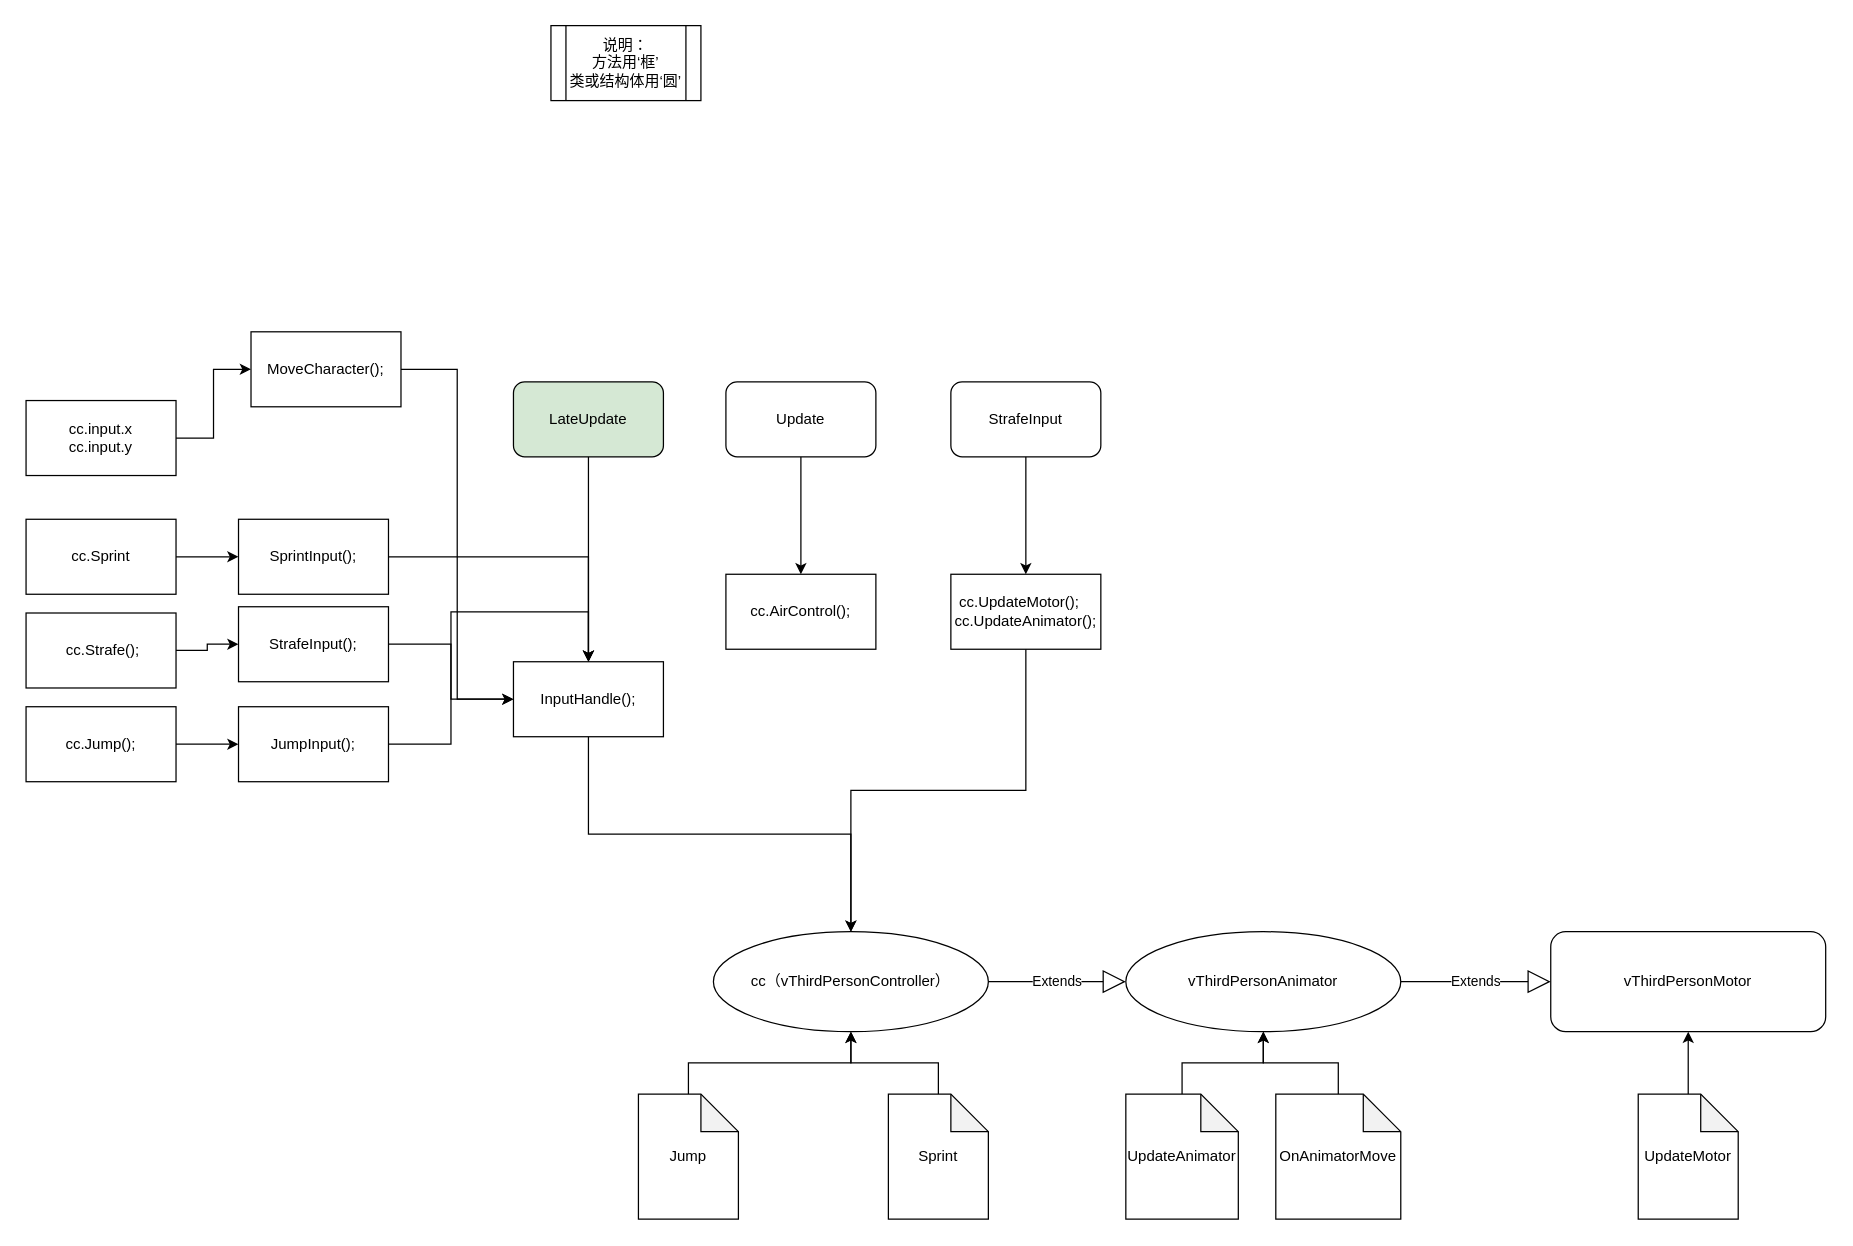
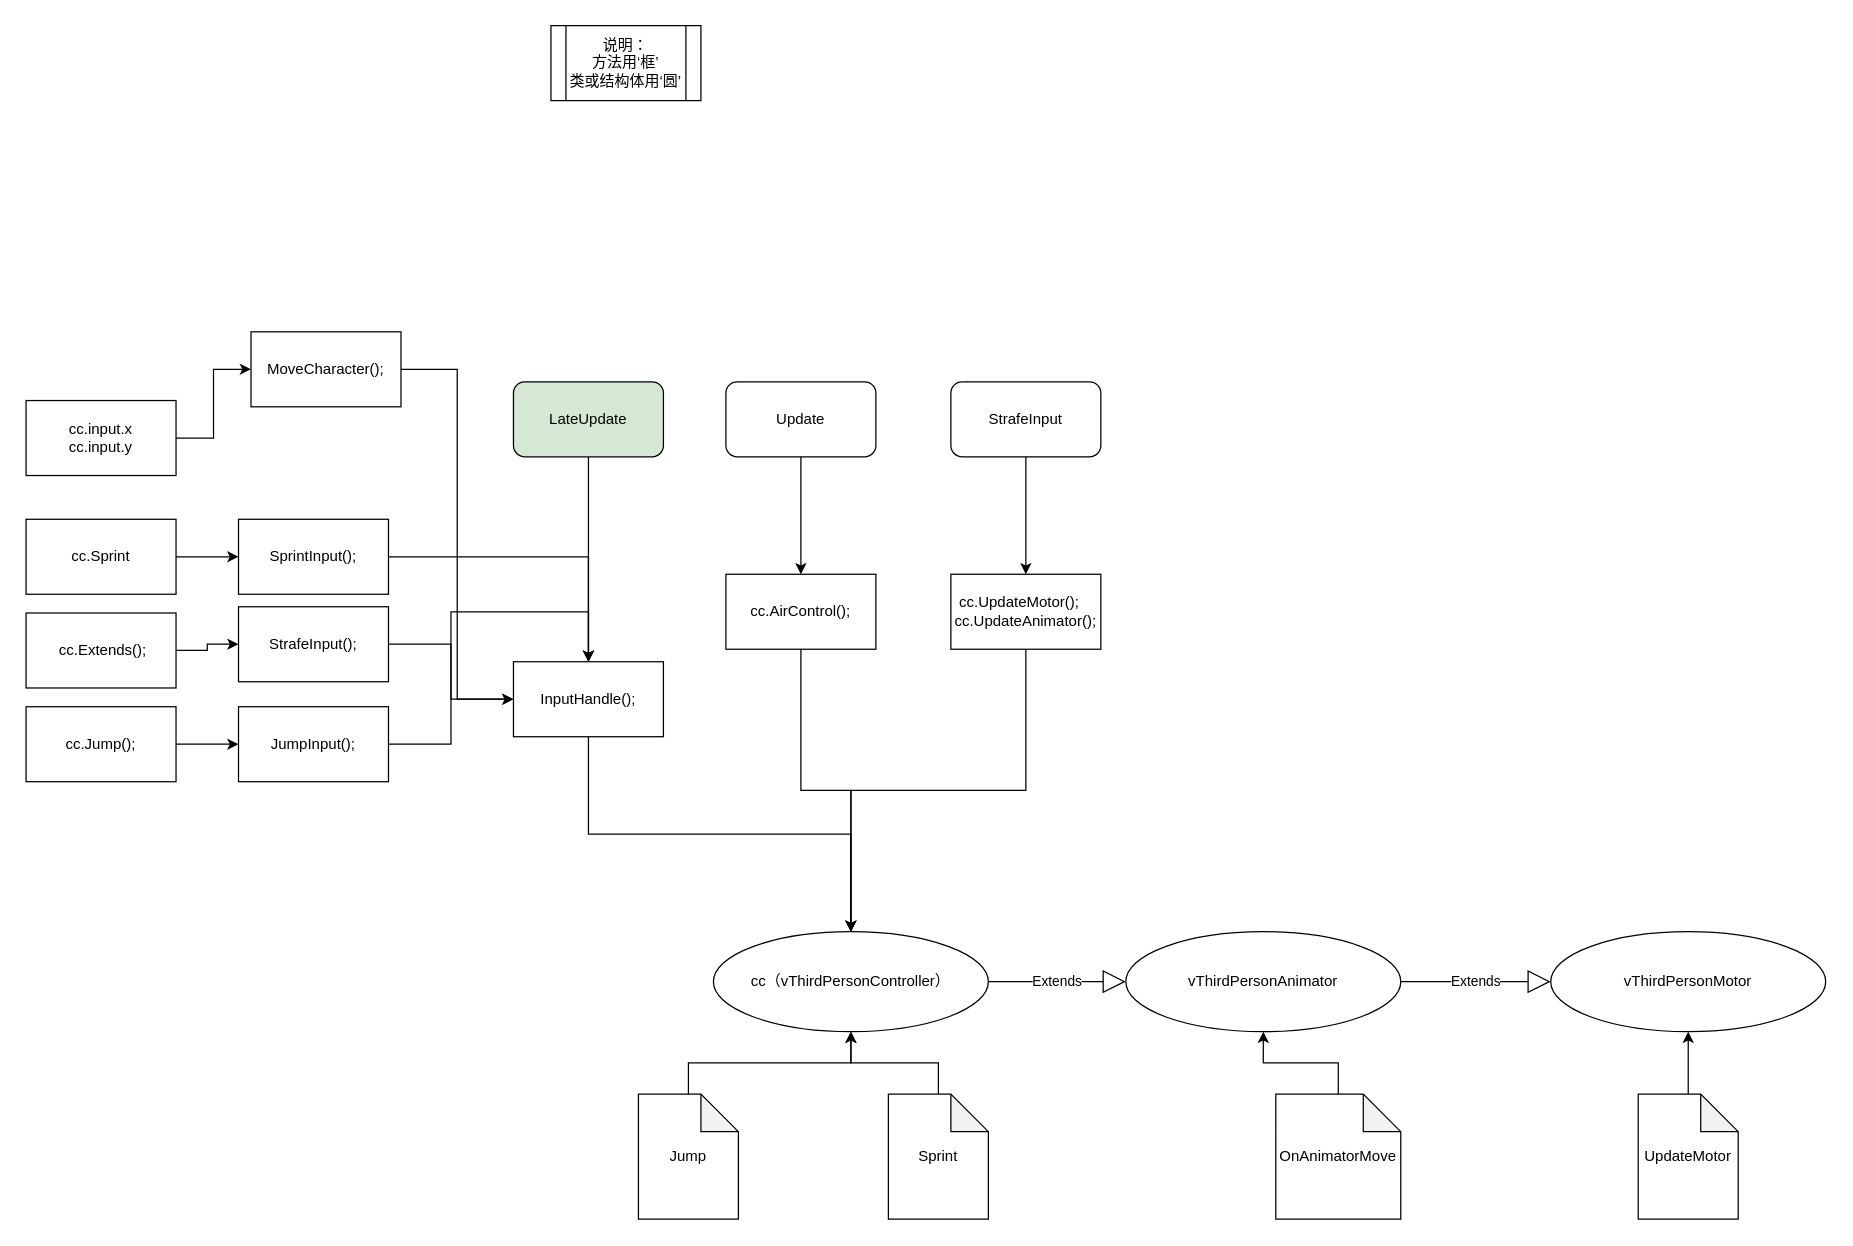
node "cc.Strafe();": label "cc.Strafe();" -> "cc.Extends();"
edge "cc.AirControl();" -> "cc（vThirdPersonController）": added
node "vThirdPersonMotor": shape rounded rectangle -> ellipse
edge "UpdateAnimator" -> "vThirdPersonAnimator": removed
node "UpdateAnimator": removed
